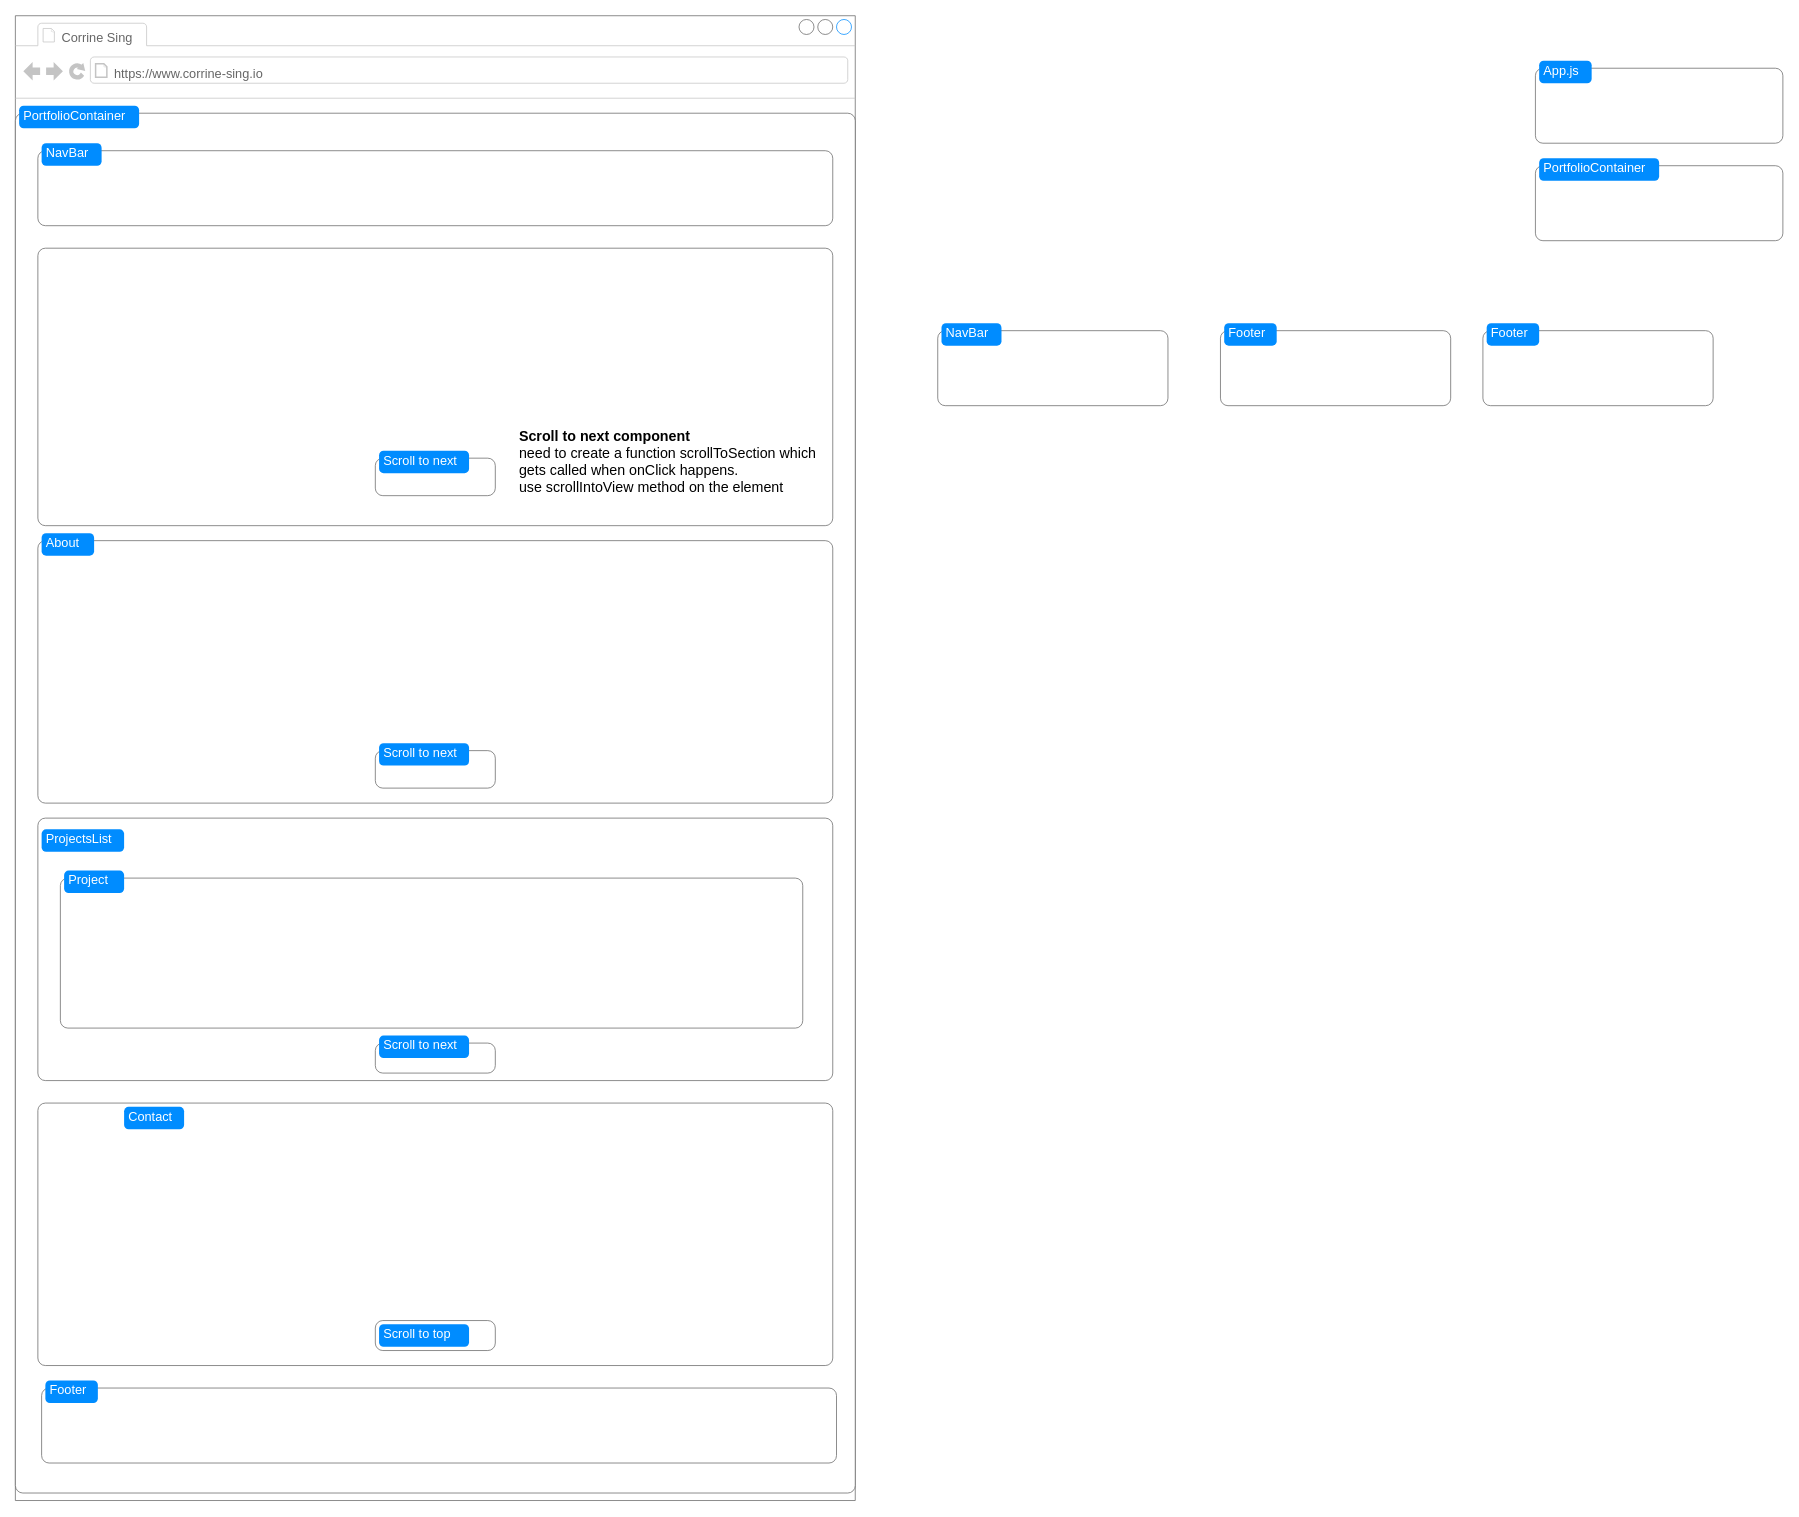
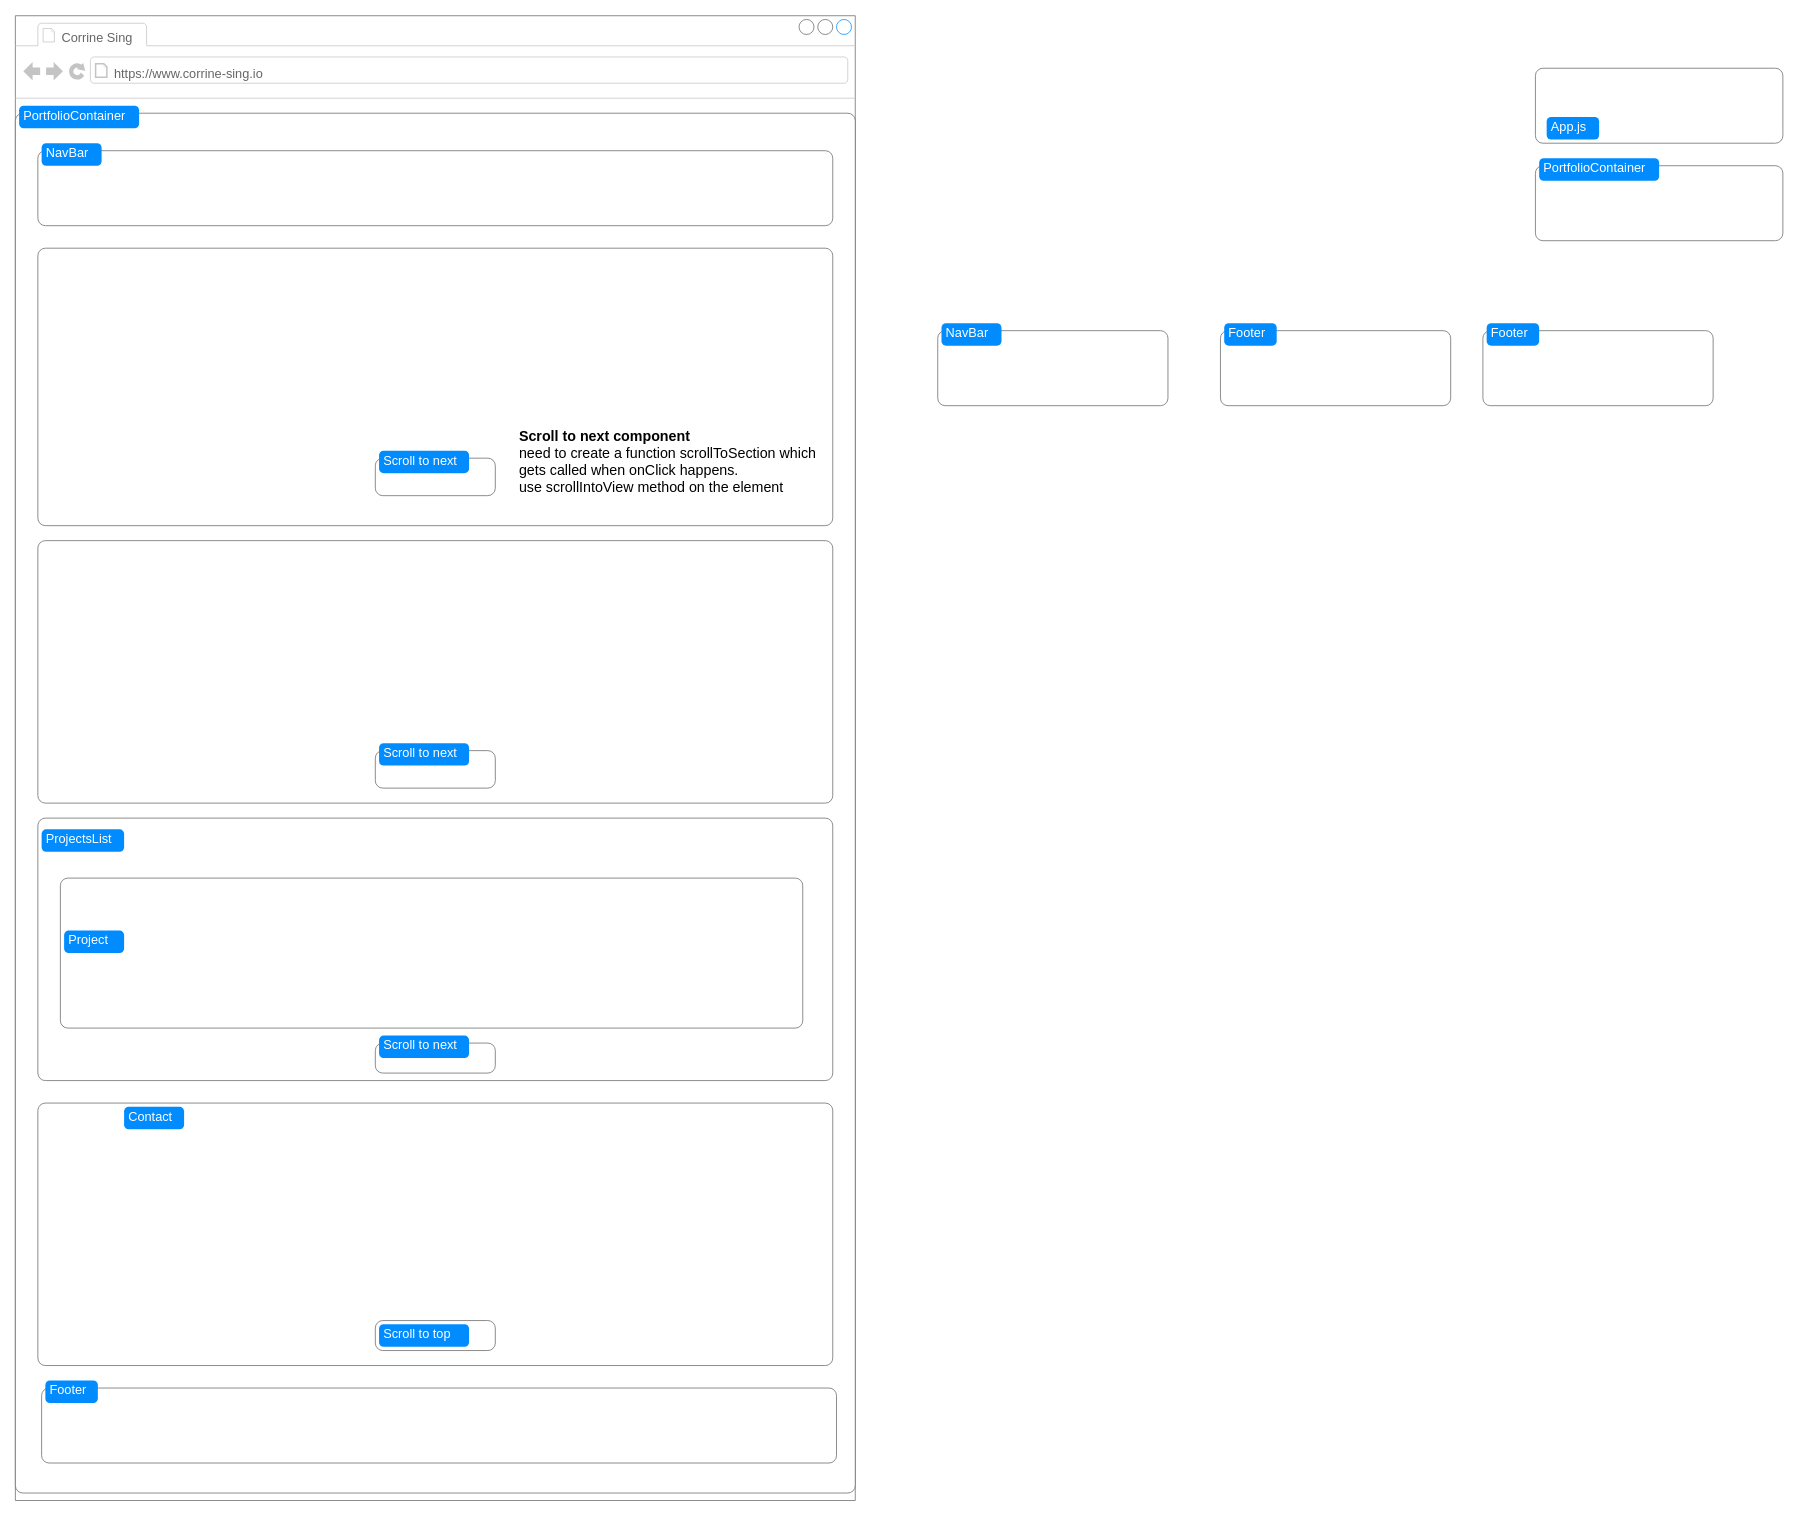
node "App.js": moved (1566, 72) -> (1573, 128)
node "About": removed
node "Project": moved (94, 882) -> (94, 942)
